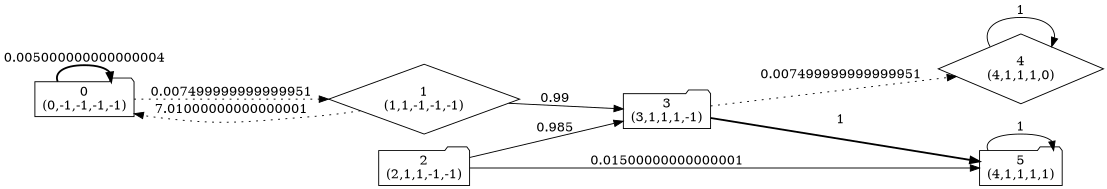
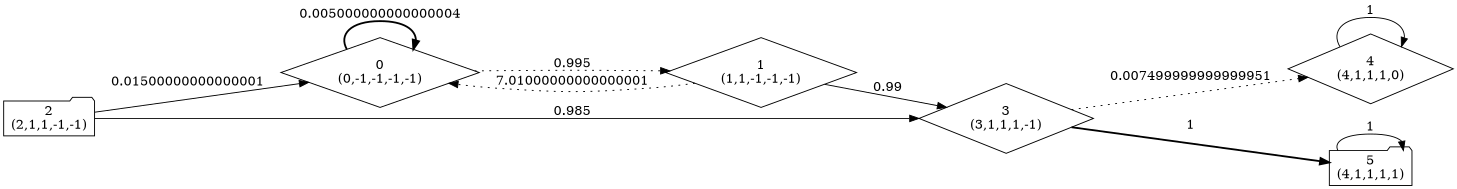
edge "0 (0,-1,-1,-1,-1)" -> "1 (1,1,-1,-1,-1)": label "0.007499999999999951" -> "0.995"
node "0 (0,-1,-1,-1,-1)": shape folder -> diamond
node "3 (3,1,1,1,-1)": shape folder -> diamond
edge "2 (2,1,1,-1,-1)" -> "5 (4,1,1,1,1)": now "2 (2,1,1,-1,-1)" -> "0 (0,-1,-1,-1,-1)"
